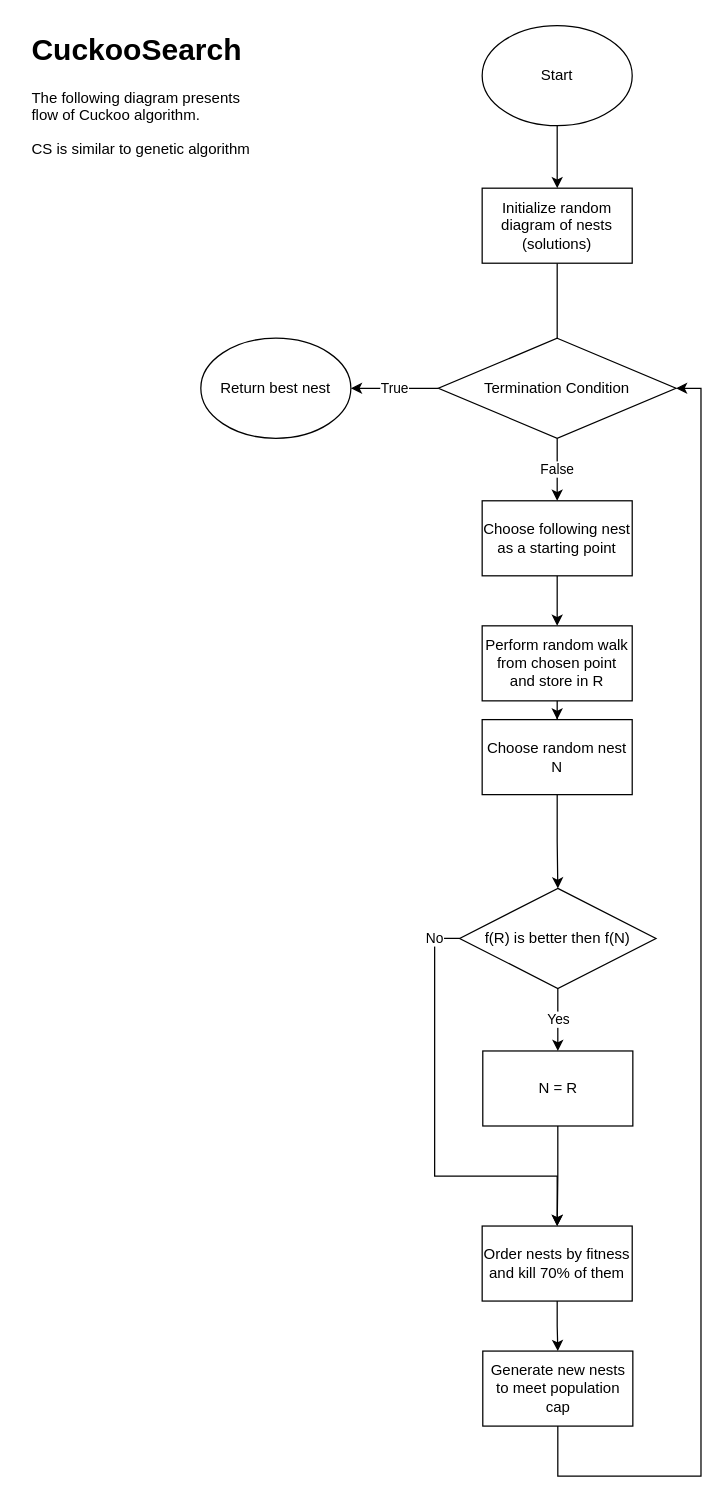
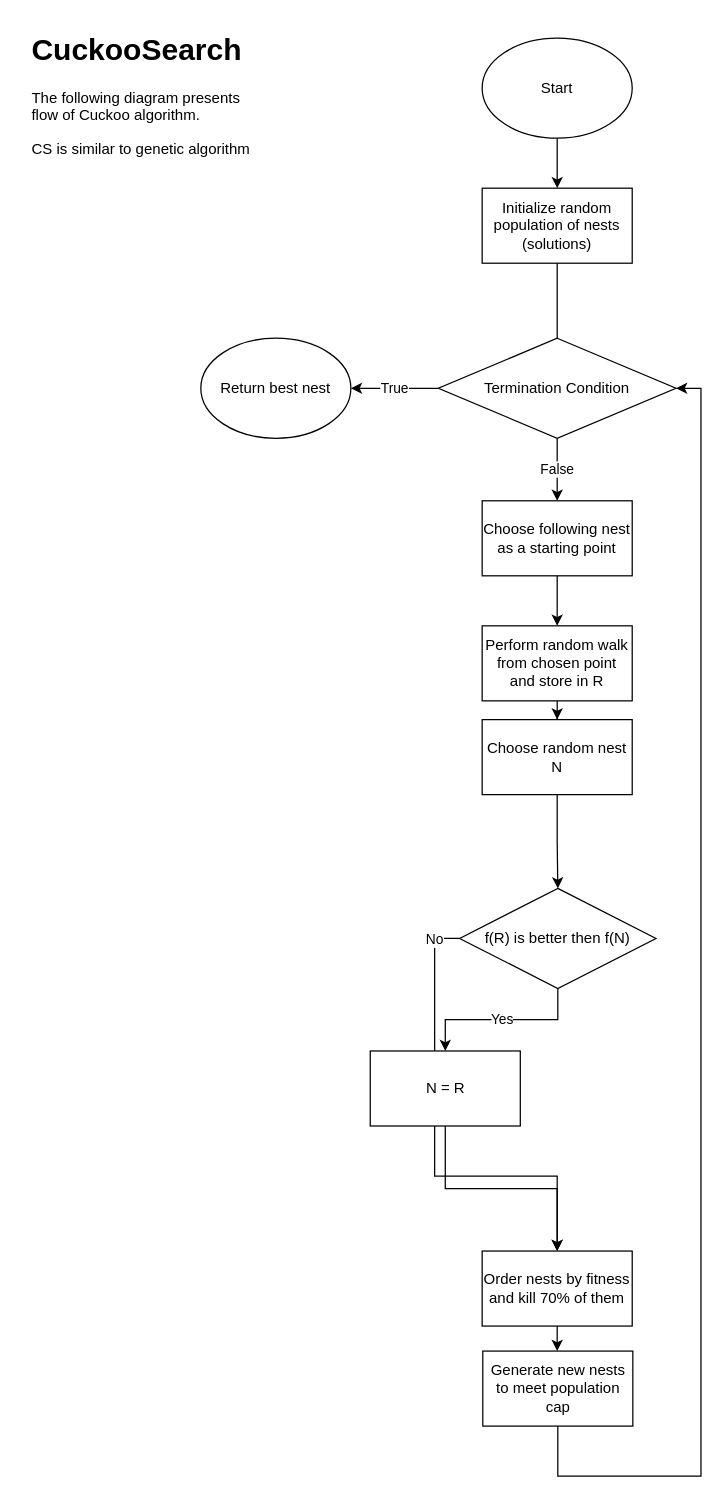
node "Start": moved (557, 76) -> (557, 88)
node "Initialize random diagram of nests (solutions)": label "Initialize random diagram of nests (solutions)" -> "Initialize random population of nests (solutions)"
node "N = R": moved (558, 1088) -> (445, 1088)
node "Order nests by fitness and kill 70% of them": moved (557, 1263) -> (557, 1288)
